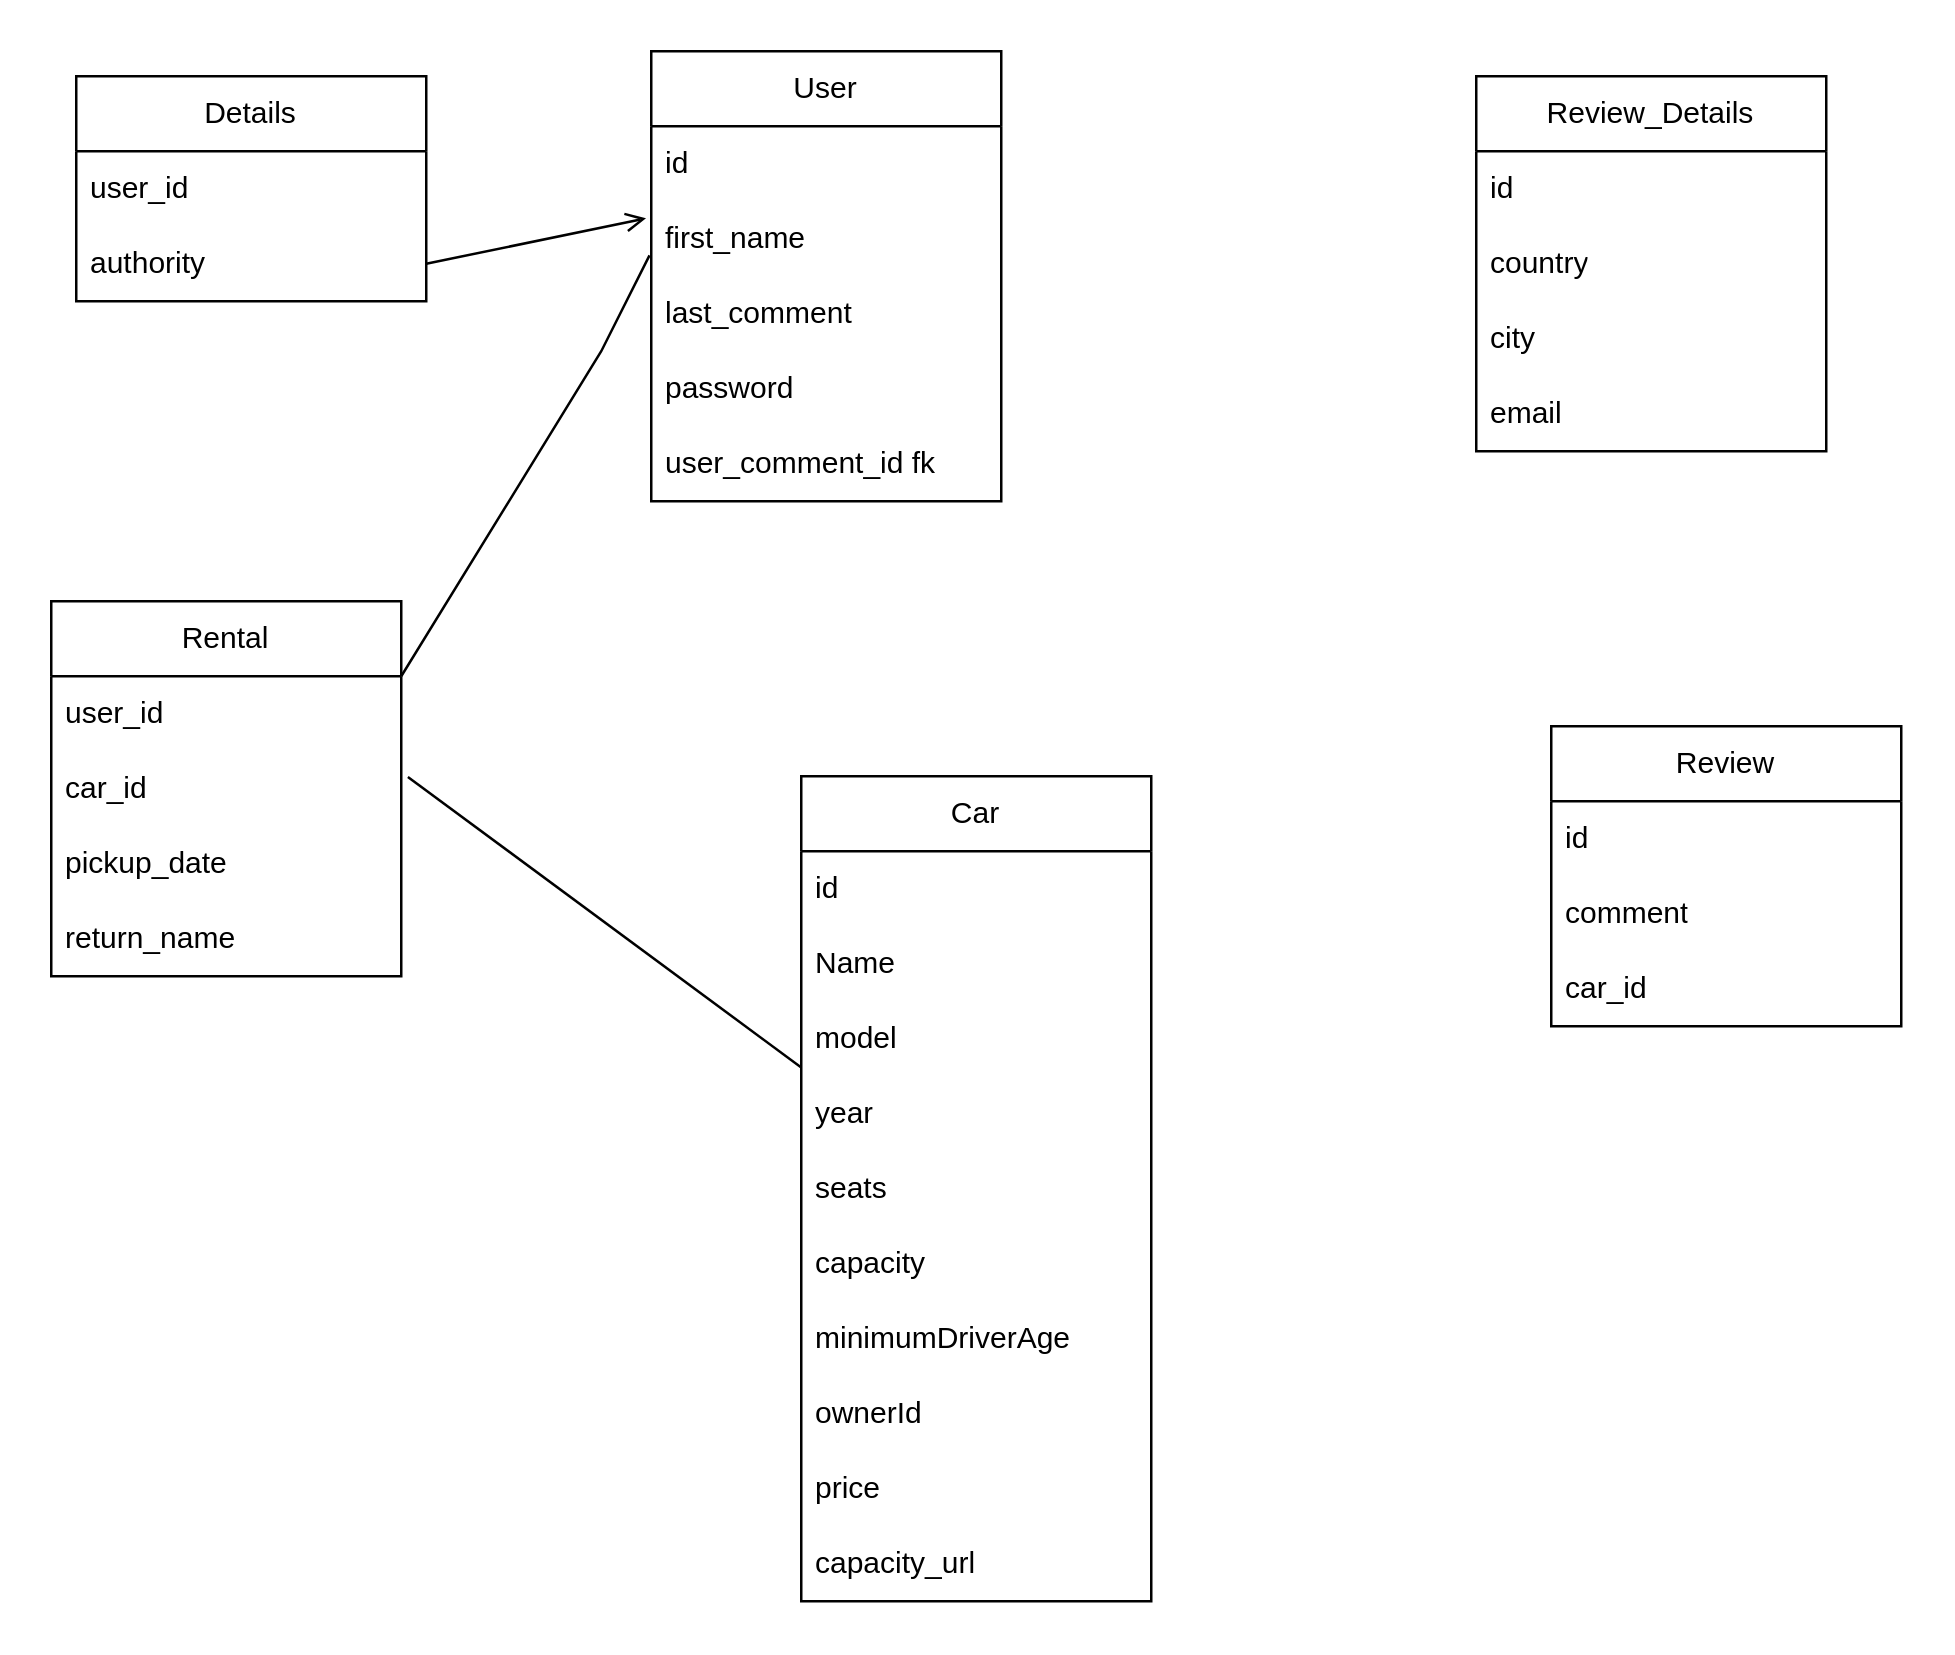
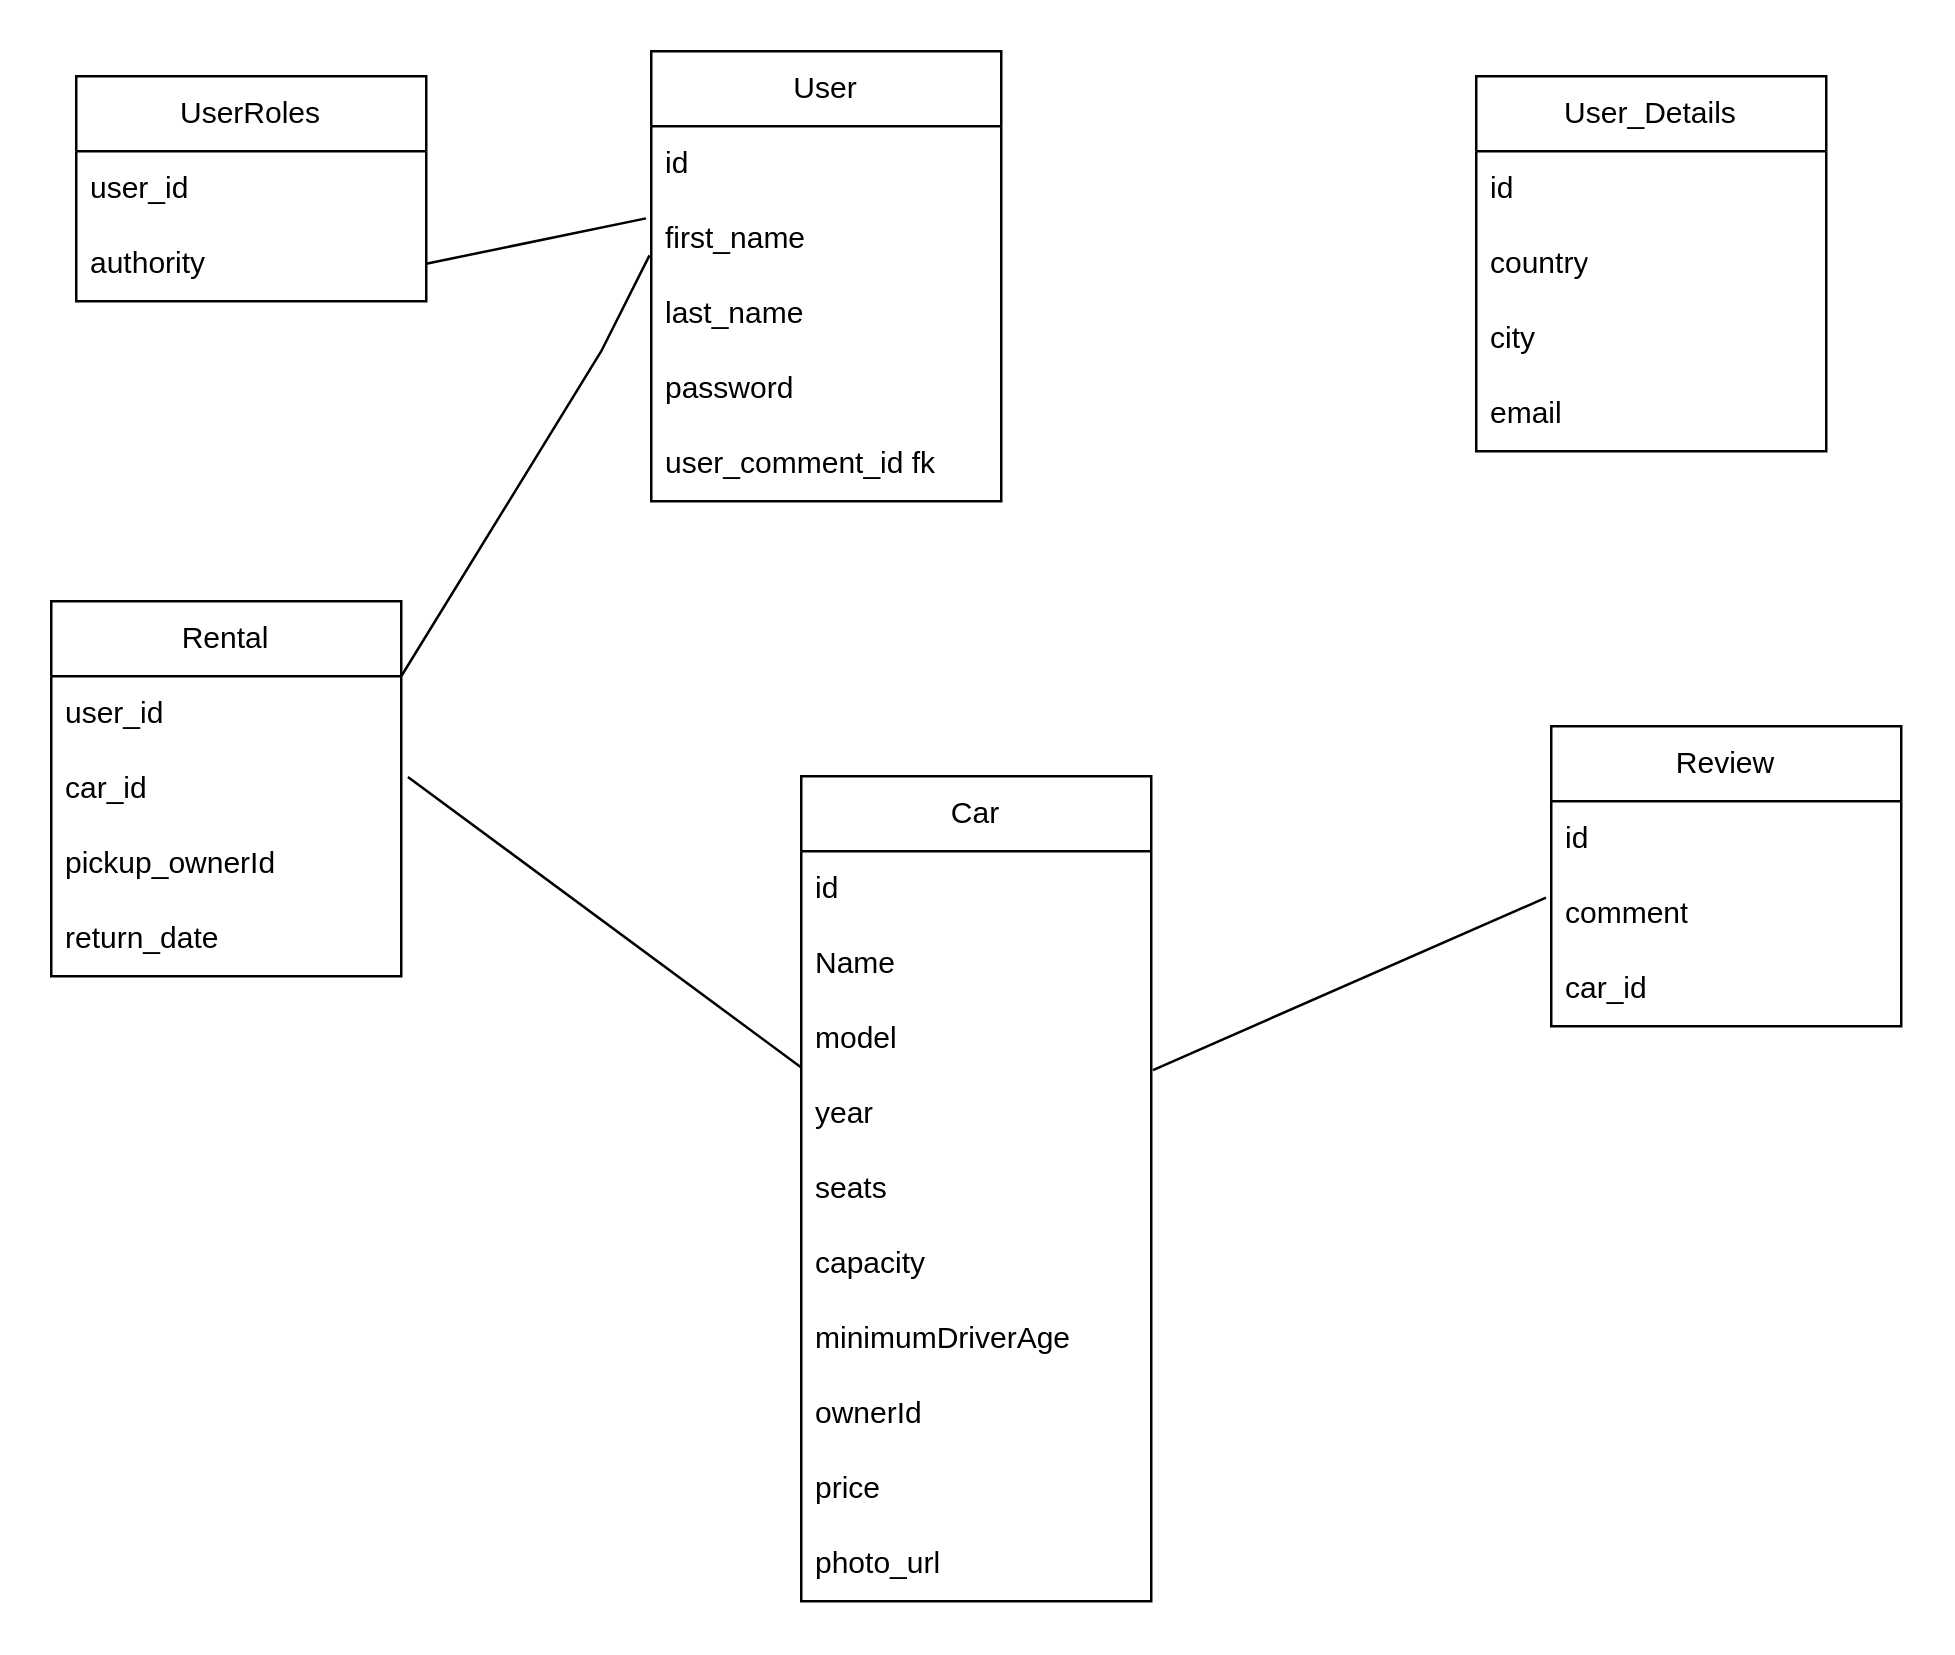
node "Details": label "Details" -> "UserRoles"
node "Review_Details": label "Review_Details" -> "User_Details"
edge "authority" -> "first_name": arrowhead open -> none
node "last_comment": label "last_comment" -> "last_name"
node "pickup_date": label "pickup_date" -> "pickup_ownerId"
node "return_name": label "return_name" -> "return_date"
edge "comment" -- "year": added
node "capacity_url": label "capacity_url" -> "photo_url"
